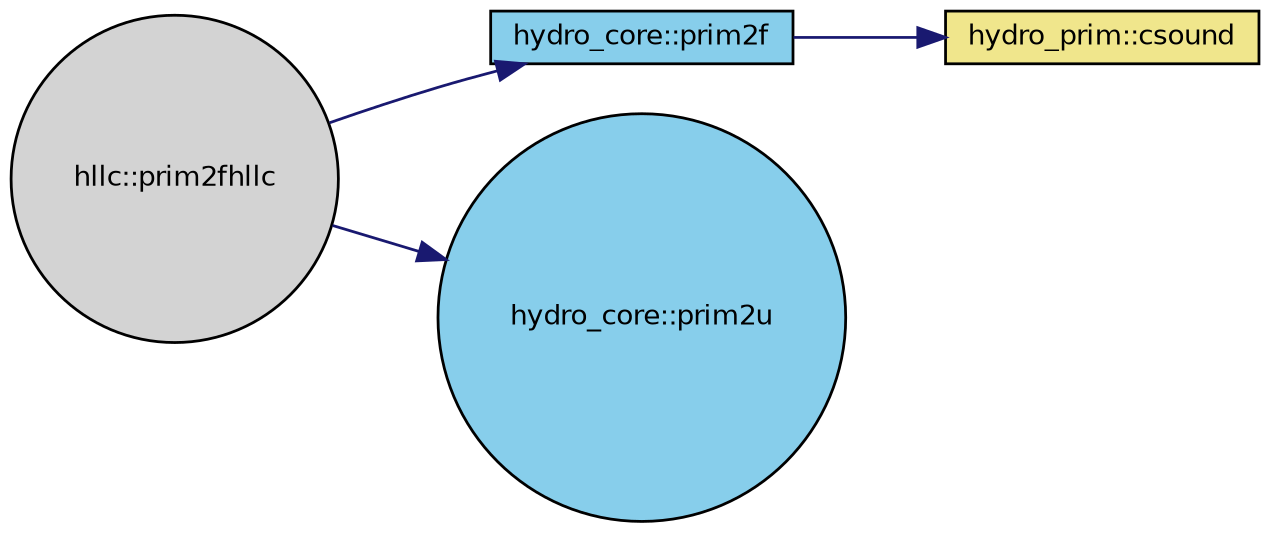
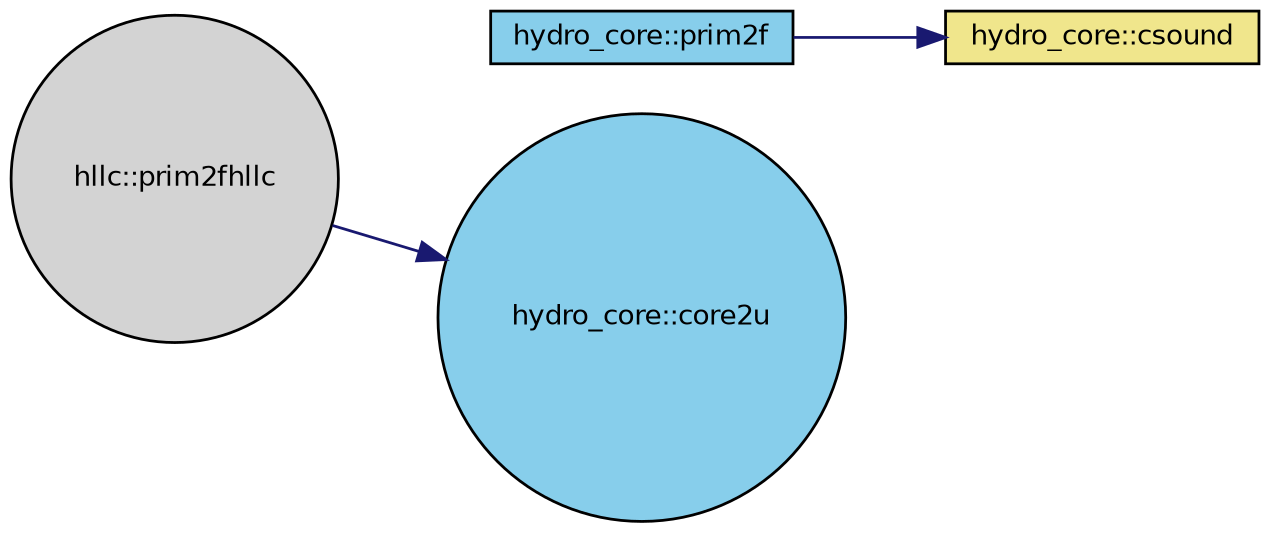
node "hydro_prim::csound": label "hydro_prim::csound" -> "hydro_core::csound"
edge "hllc::prim2fhllc" -> "hydro_core::prim2f": removed
node "hydro_core::prim2u": label "hydro_core::prim2u" -> "hydro_core::core2u"
